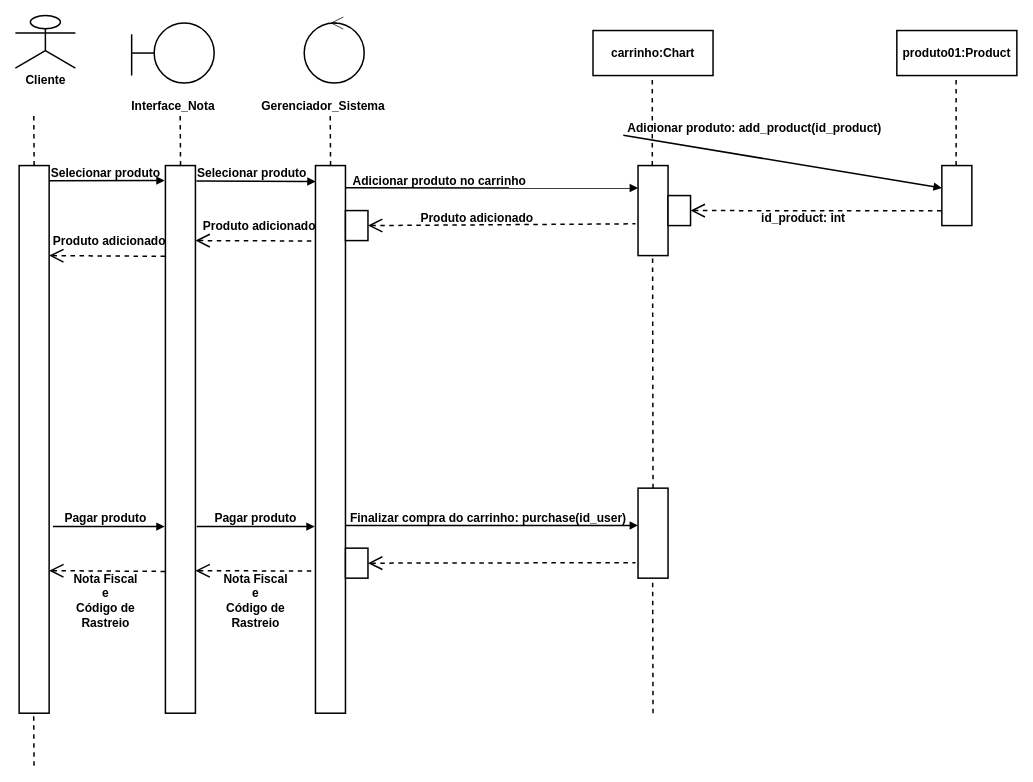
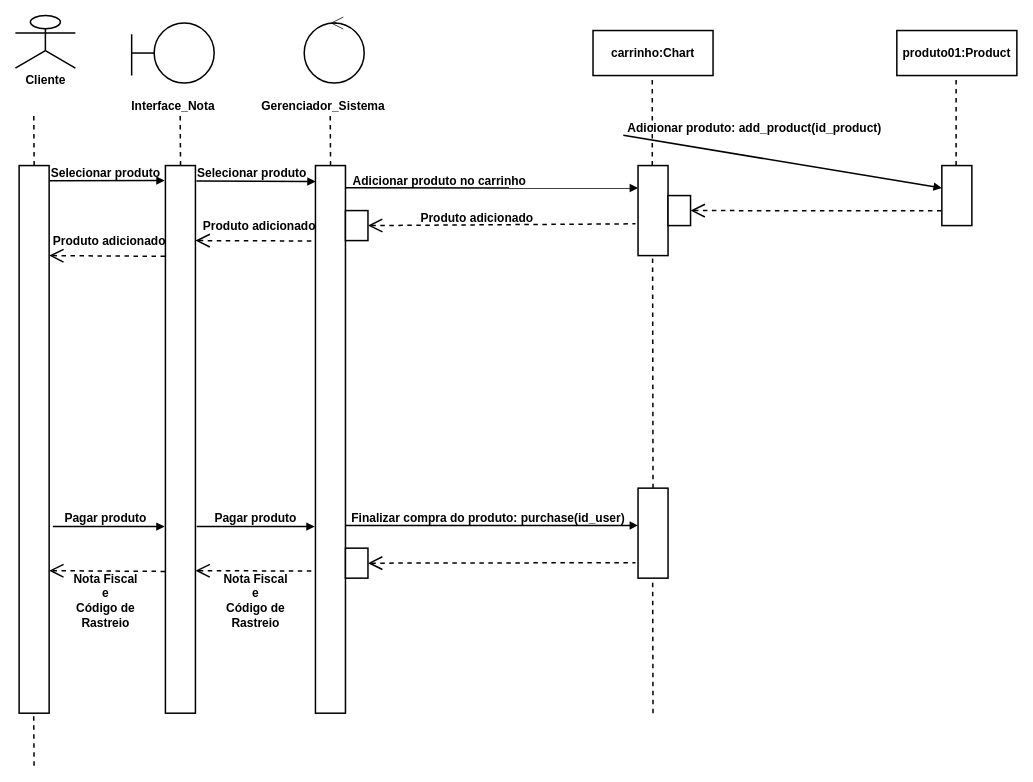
node "id_product: int": removed
node "Finalizar compra do carrinho: purchase(id_user)": label "Finalizar compra do carrinho: purchase(id_user)" -> "Finalizar compra do produto: purchase(id_user)"
